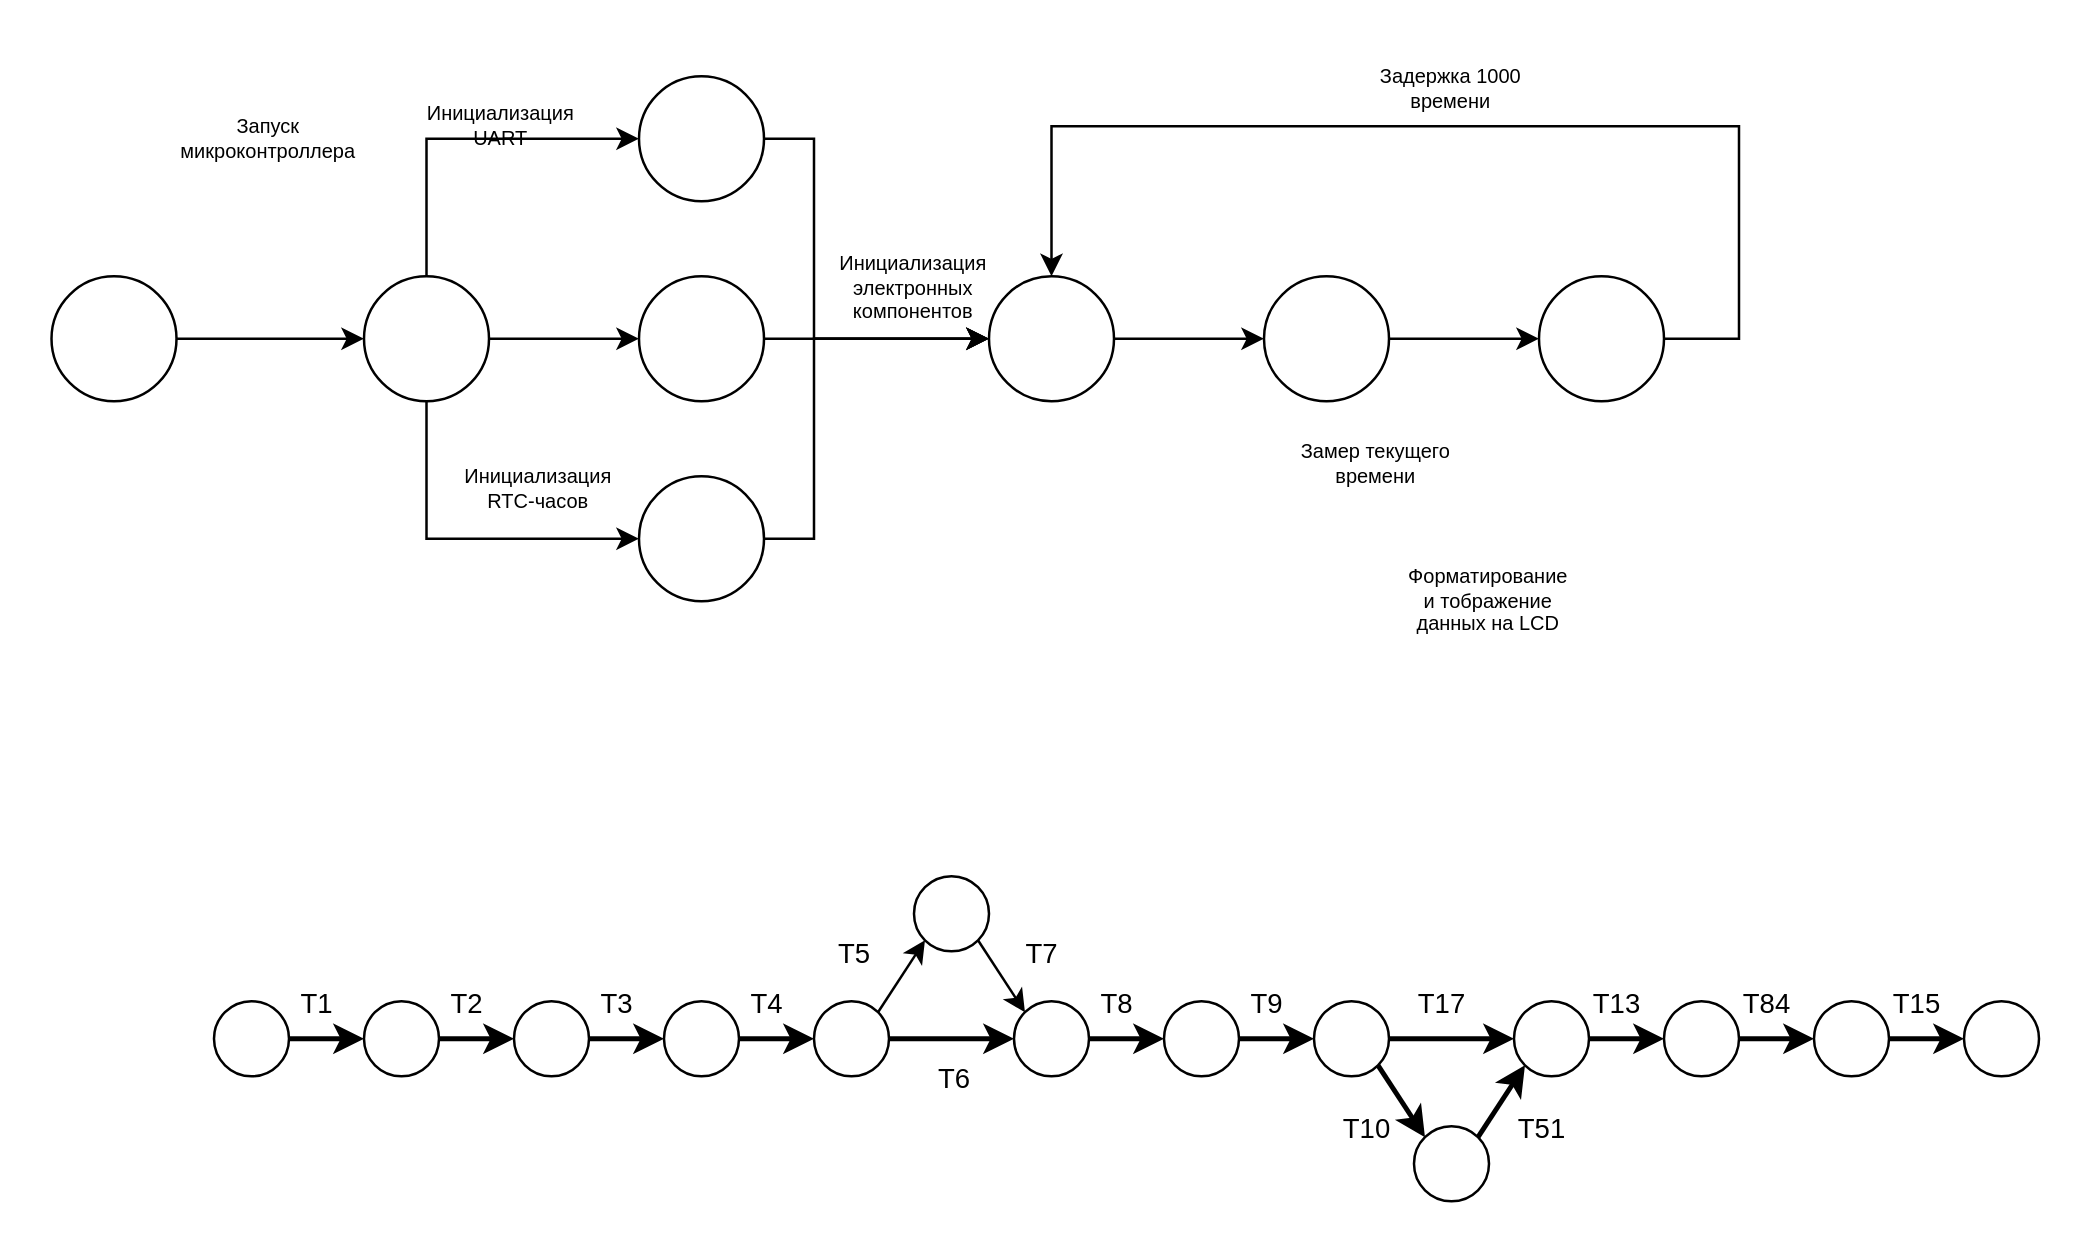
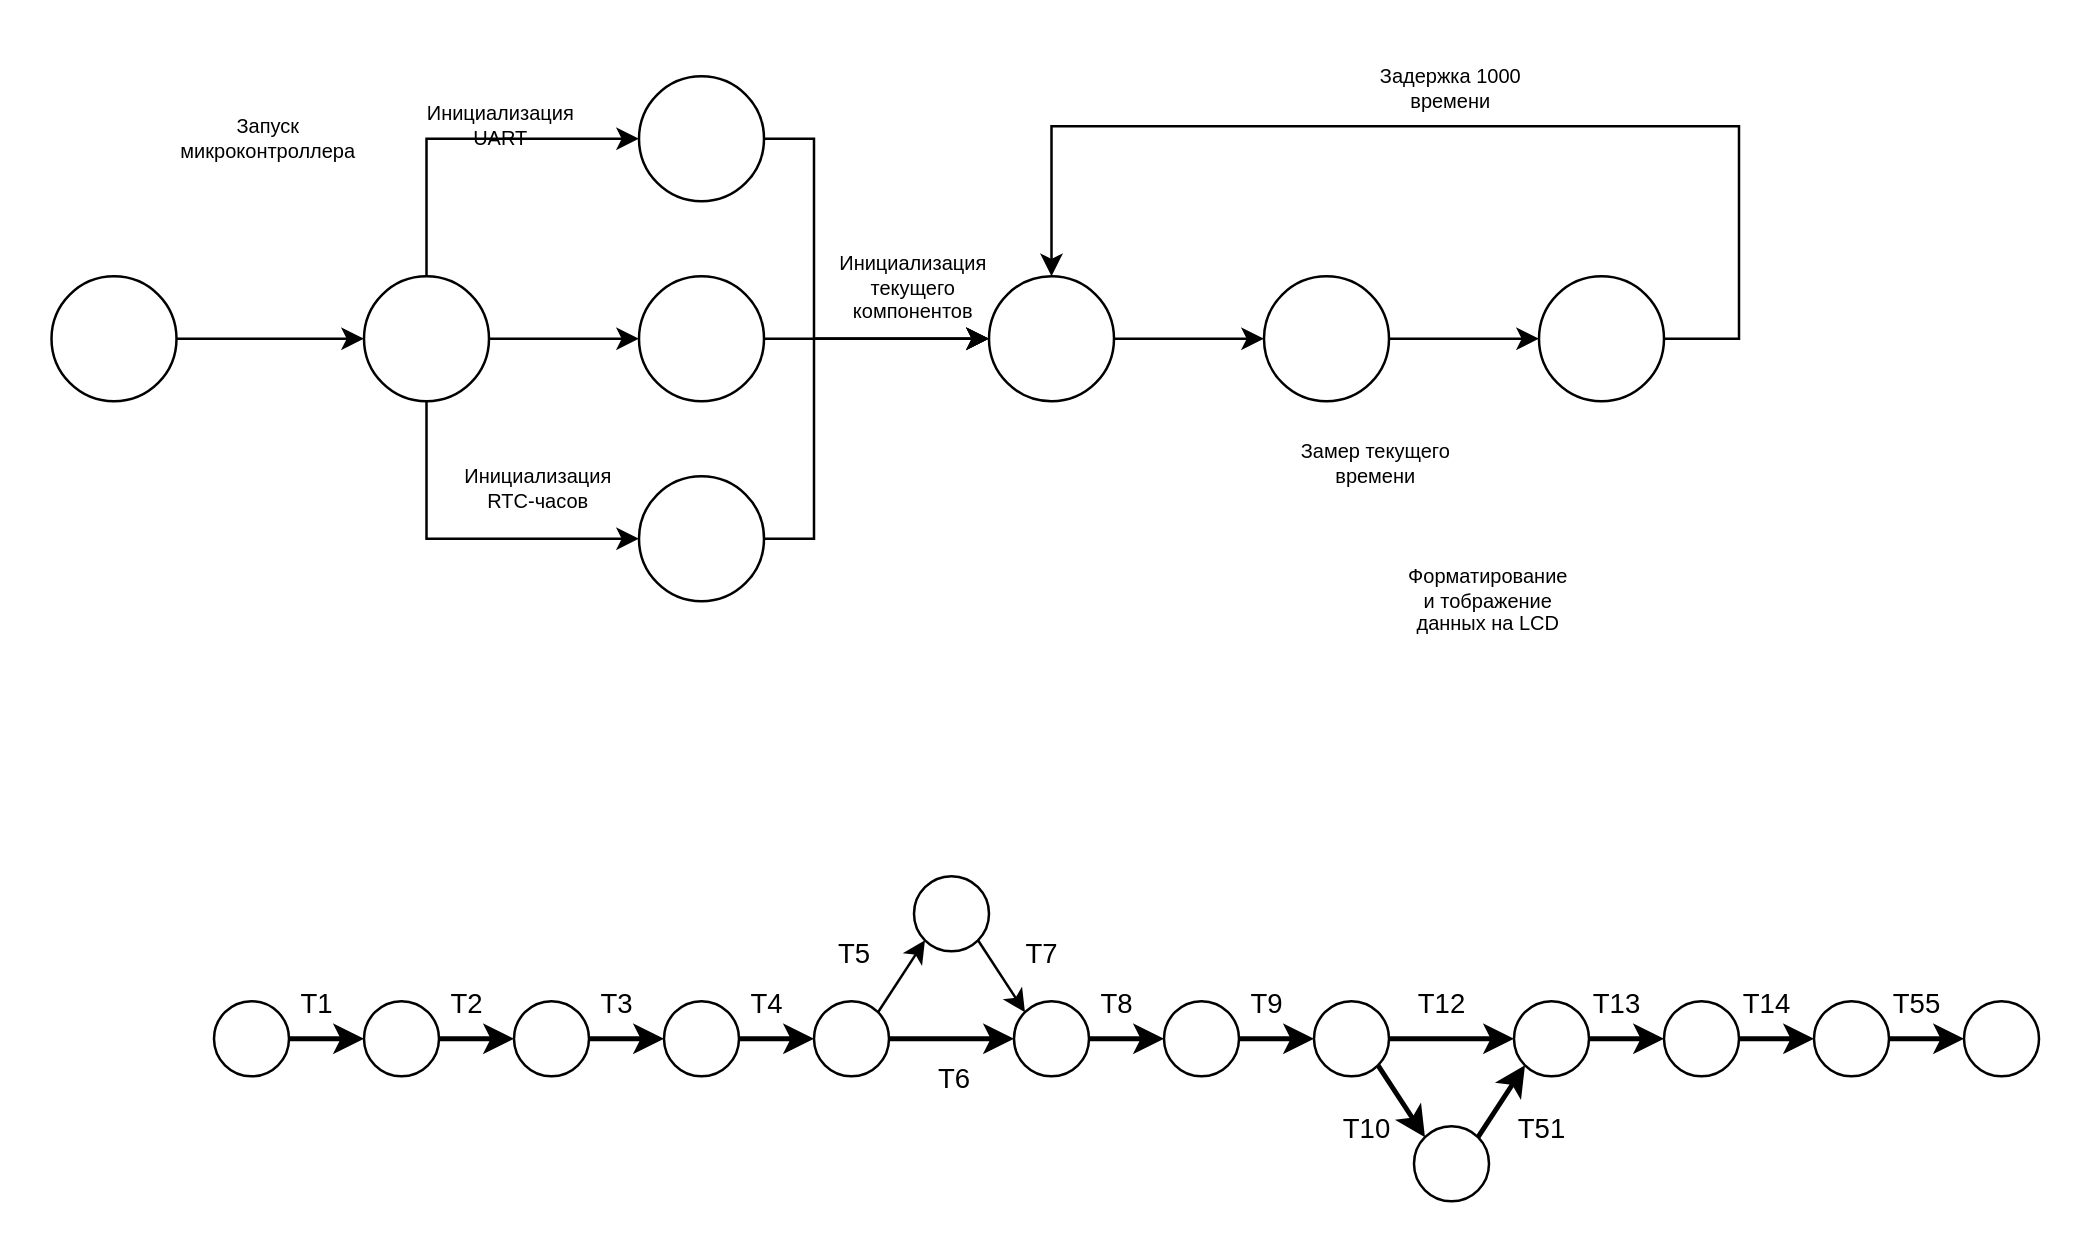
node "Инициализация электронных компонентов": label "Инициализация электронных компонентов" -> "Инициализация текущего компонентов"
node "T17": label "T17" -> "T12"
node "T84": label "T84" -> "T14"
node "T15": label "T15" -> "T55"
